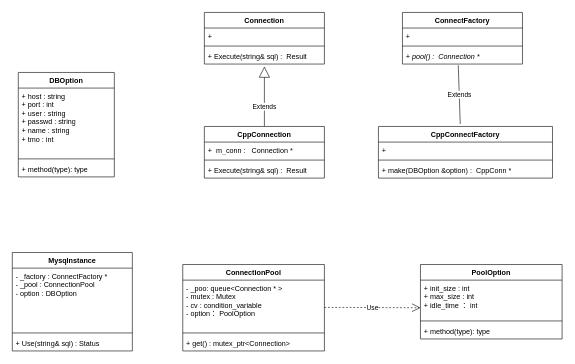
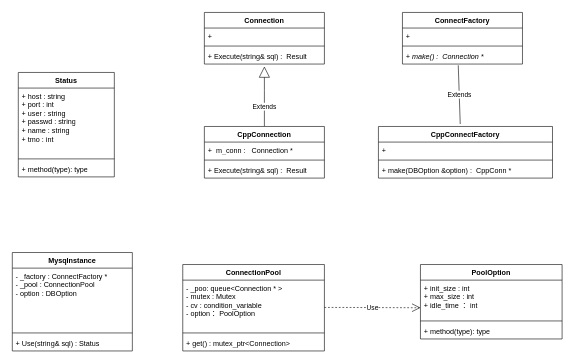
node "+ pool() : Connection *": label "+ pool() : Connection *" -> "+ make() : Connection *"
node "DBOption": label "DBOption" -> "Status"
